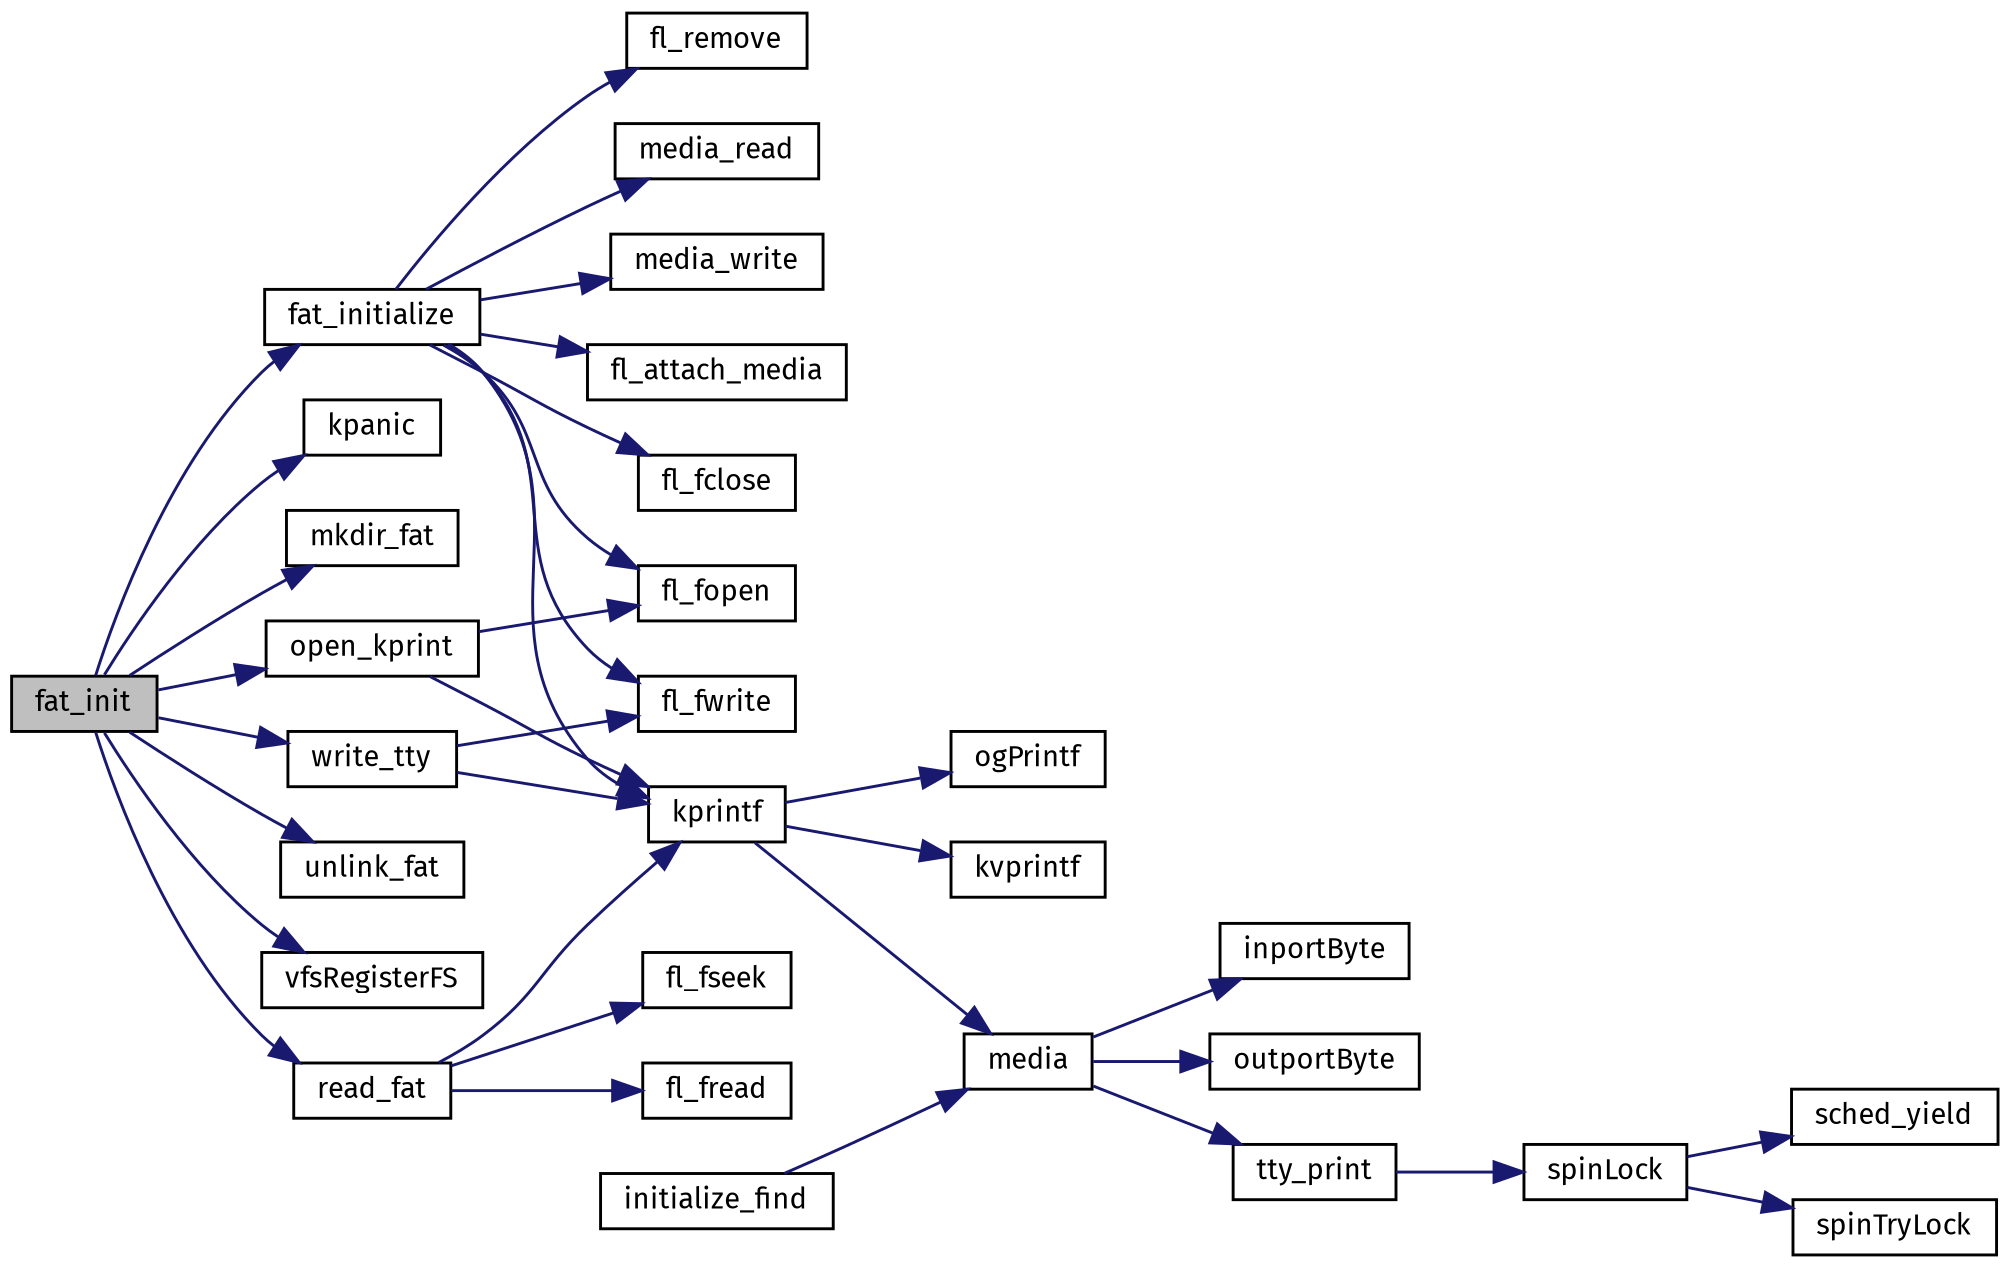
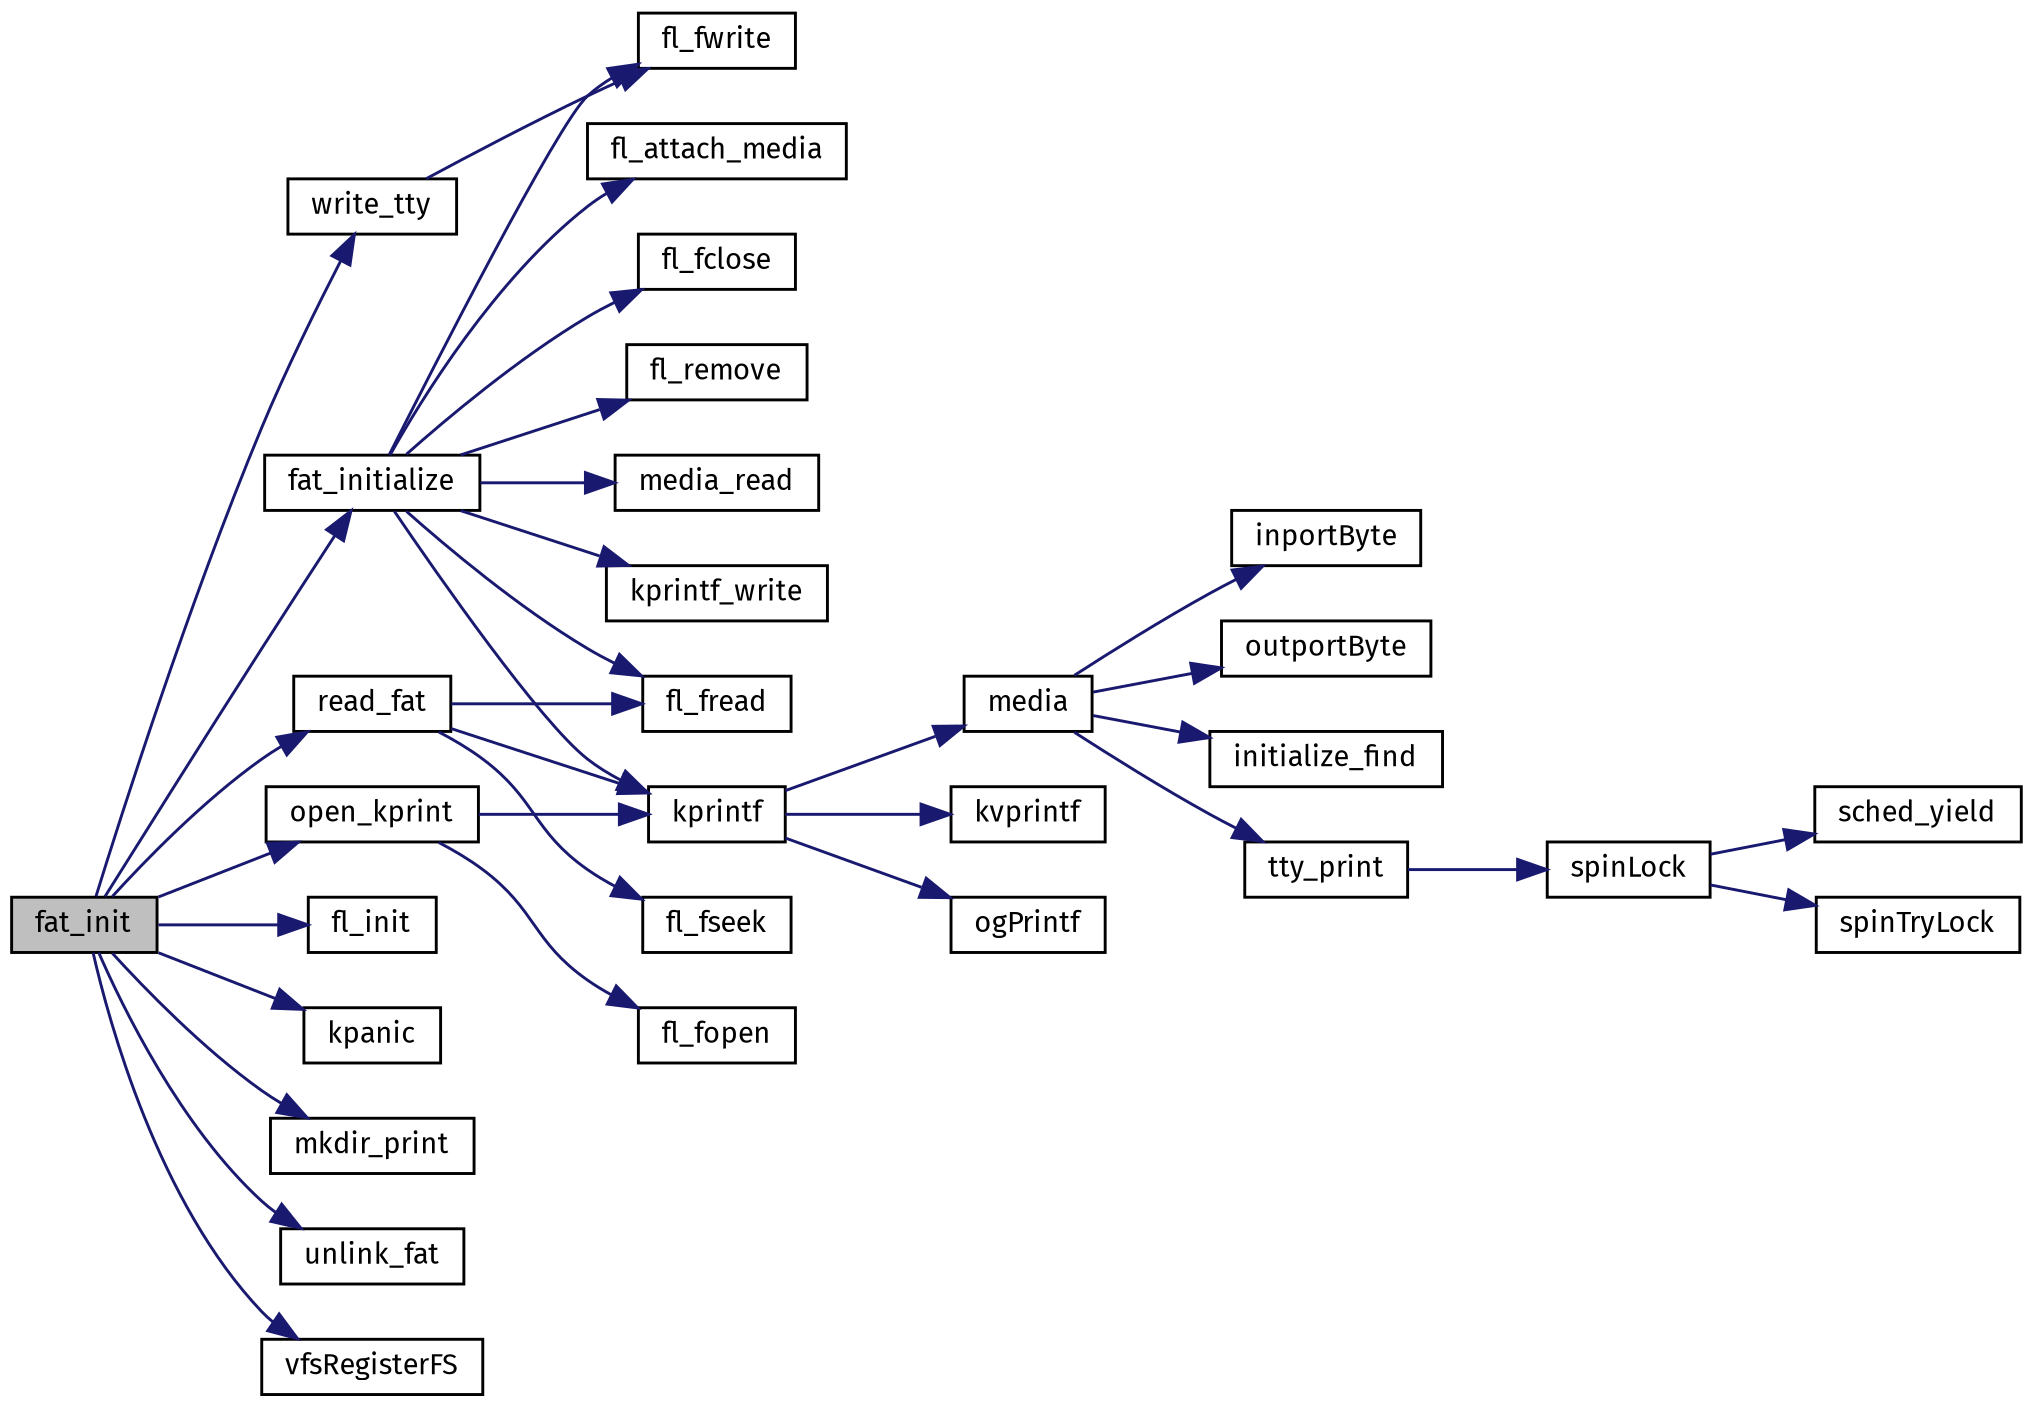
node "media_write": label "media_write" -> "kprintf_write"
edge "fat_initialize" -> "fl_fopen": now "fat_initialize" -> "fl_fread"
node "mkdir_fat": label "mkdir_fat" -> "mkdir_print"
edge "write_tty" -> "kprintf": removed
node "fl_init": added
edge "initialize_find" -> "media": reversed
